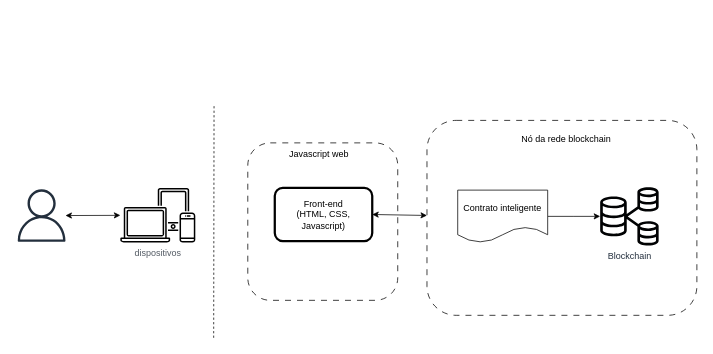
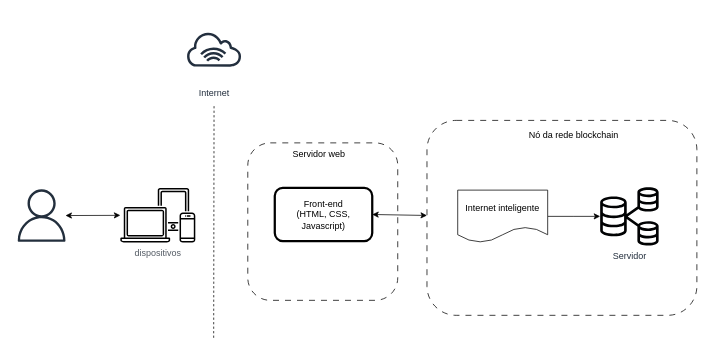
node "Internet": added
node "Nó da rede blockchain": moved (567, 139) -> (574, 135)
node "Javascript web": label "Javascript web" -> "Servidor web"
node "Contrato inteligente": label "Contrato inteligente" -> "Internet inteligente"
node "Blockchain": label "Blockchain" -> "Servidor"
